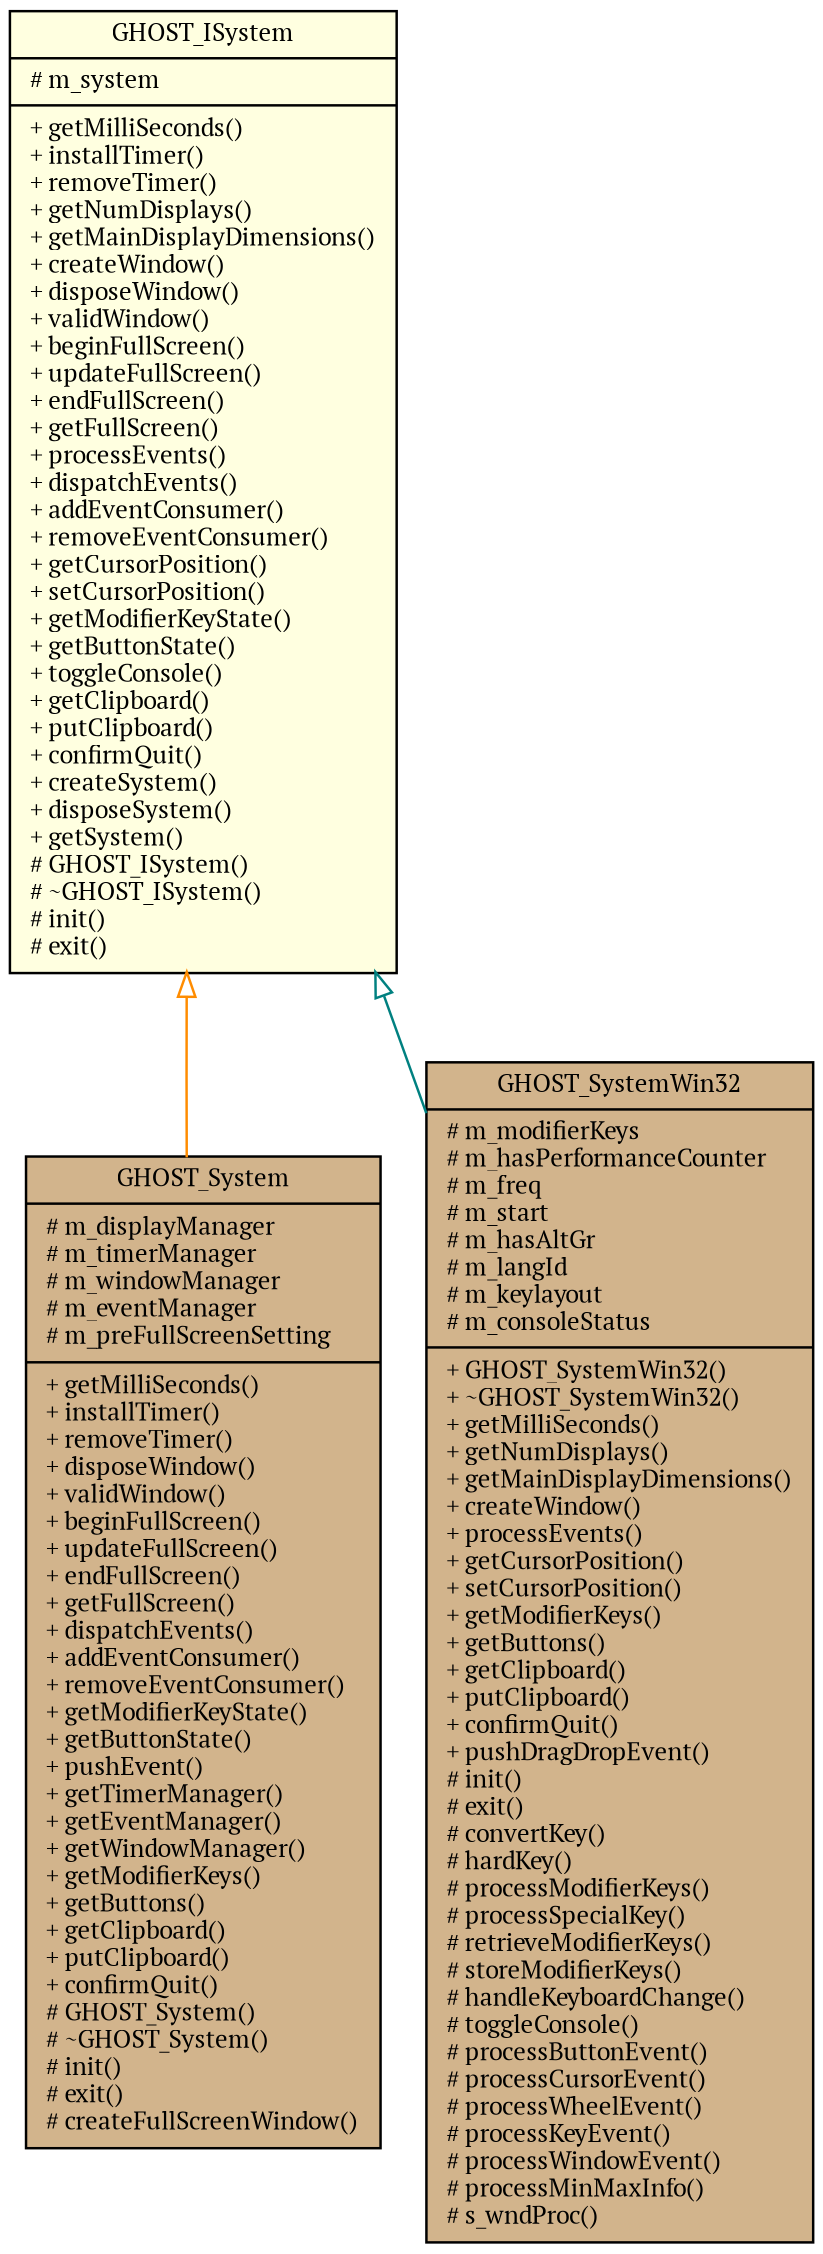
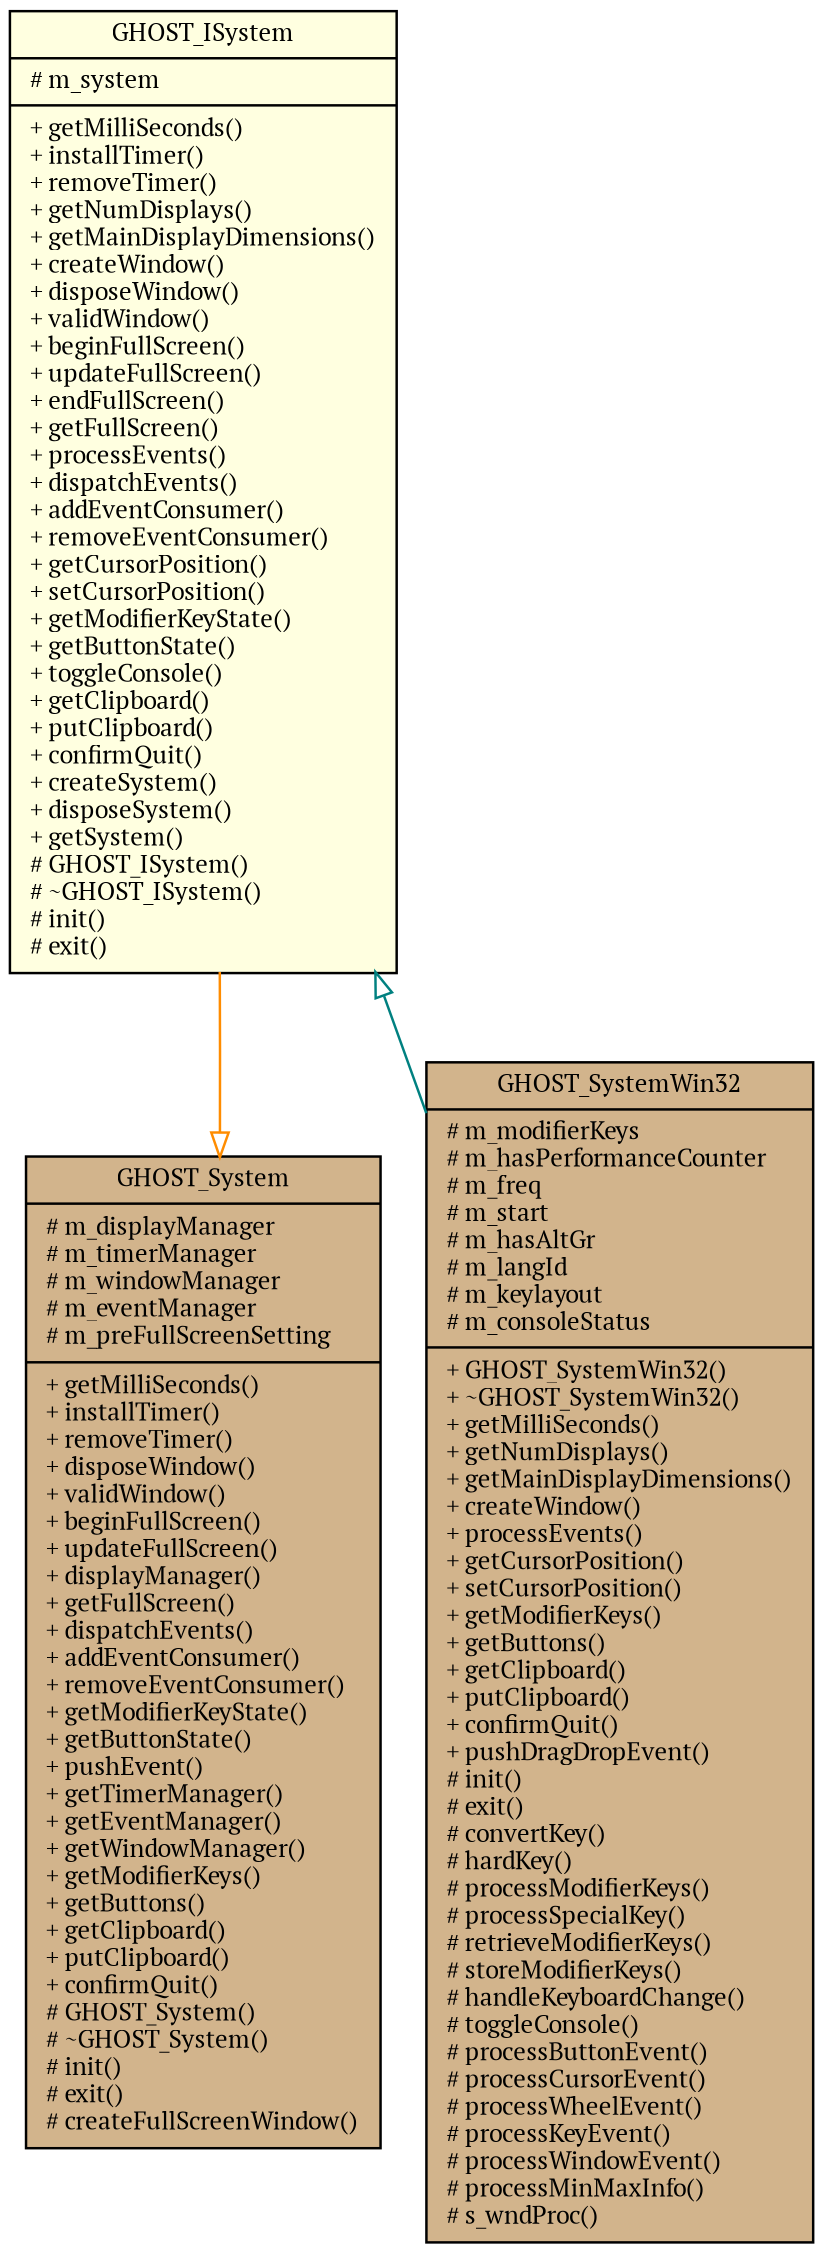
edge "GHOST_System" -> "GHOST_ISystem": reversed
node "GHOST_System": text "+ endFullScreen()" -> "+ displayManager()"
